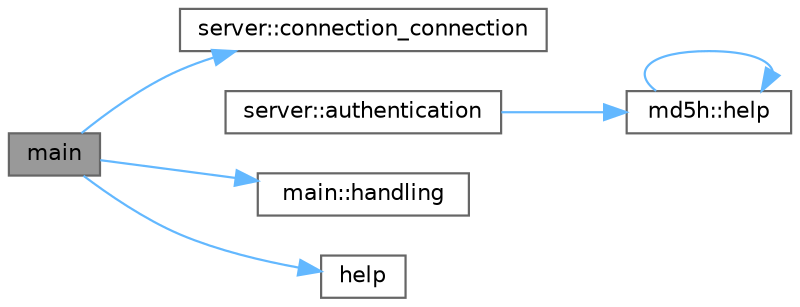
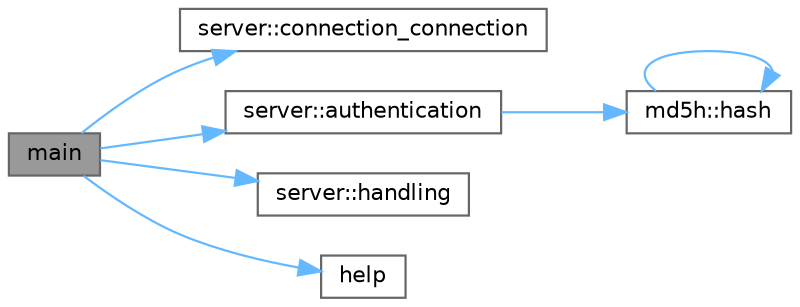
node "md5h::help": label "md5h::help" -> "md5h::hash"
edge "main" -> "server::authentication": added
node "main::handling": label "main::handling" -> "server::handling"
